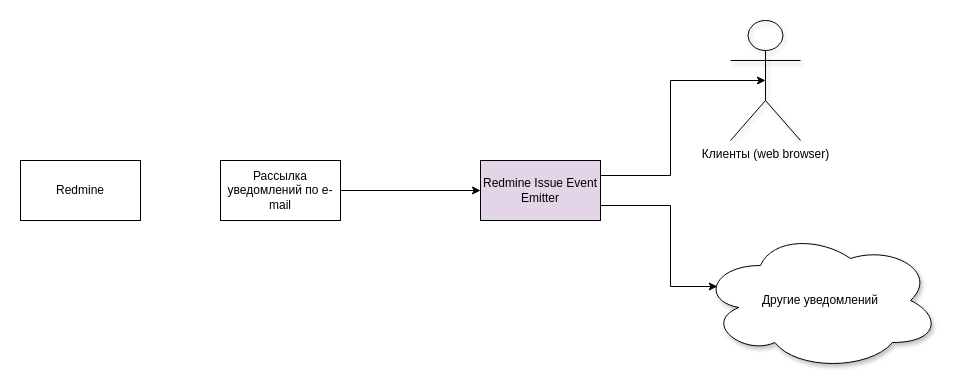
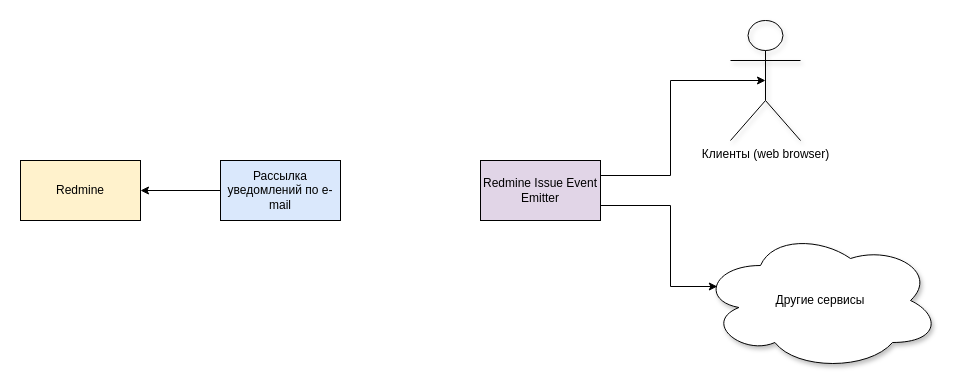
node "Redmine": fillcolor #ffffff -> #fff2cc
node "Рассылка уведомлений по e-mail": fillcolor #ffffff -> #dae8fc
edge "Рассылка уведомлений по e-mail" -> "Redmine Issue Event Emitter": now "Рассылка уведомлений по e-mail" -> "Redmine"
node "Другие уведомлений": label "Другие уведомлений" -> "Другие сервисы"
